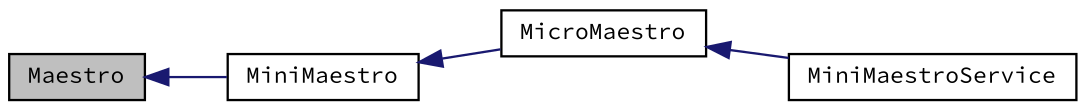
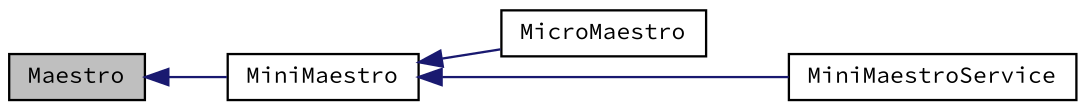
edge "MiniMaestroService" -> "MicroMaestro": now "MiniMaestroService" -> "MiniMaestro"
